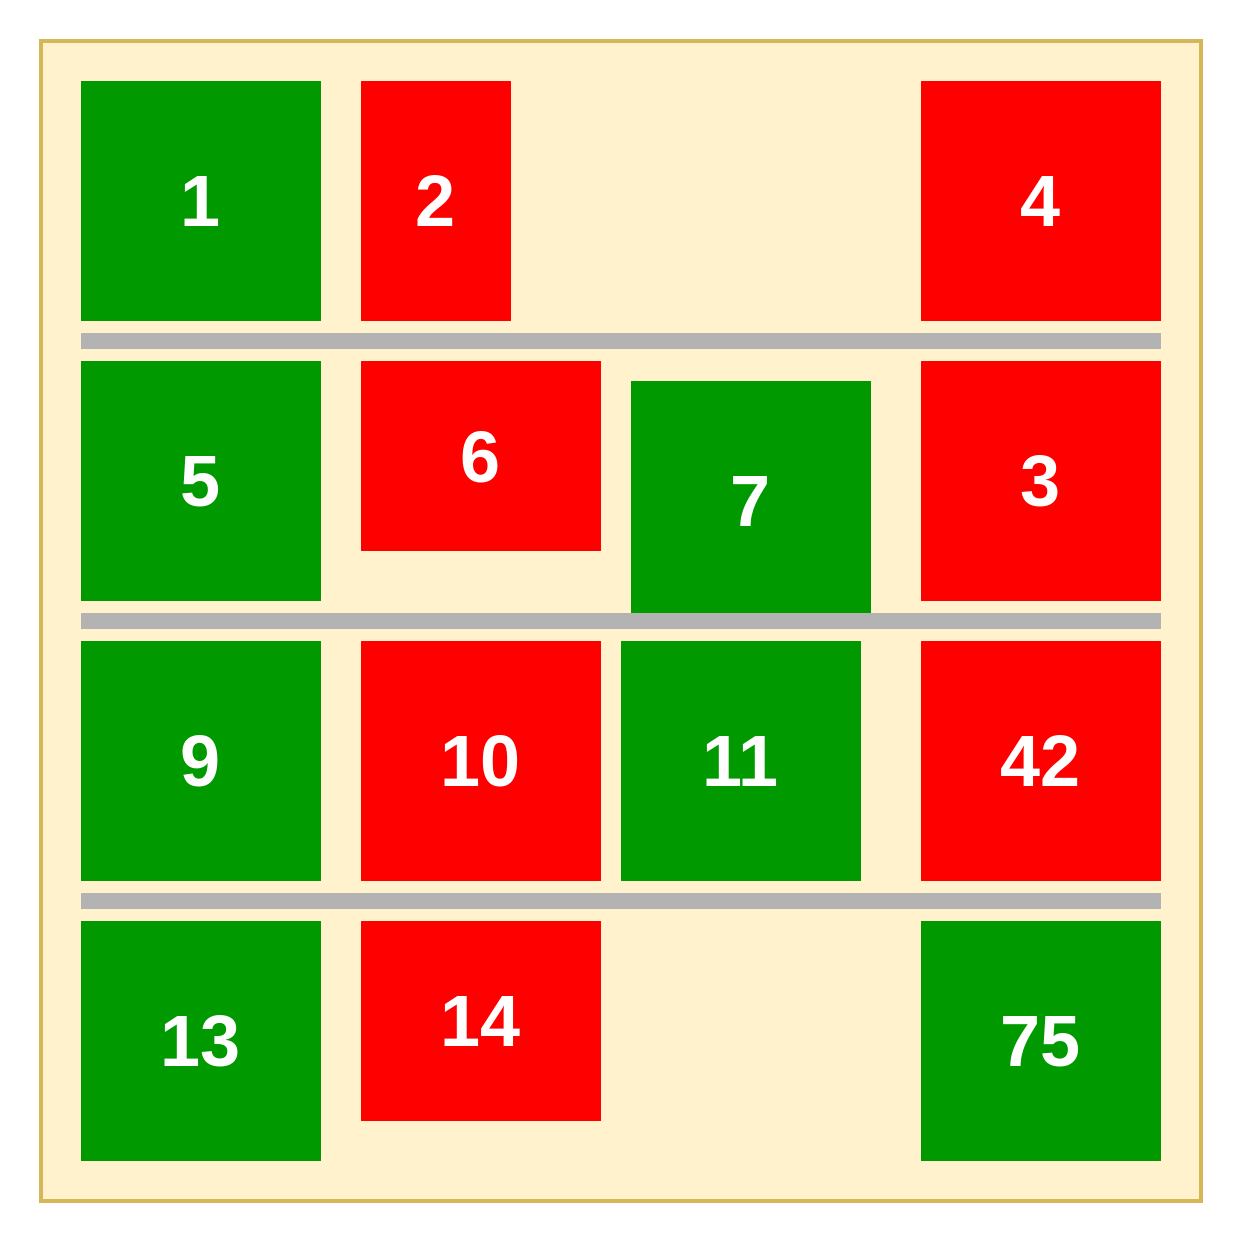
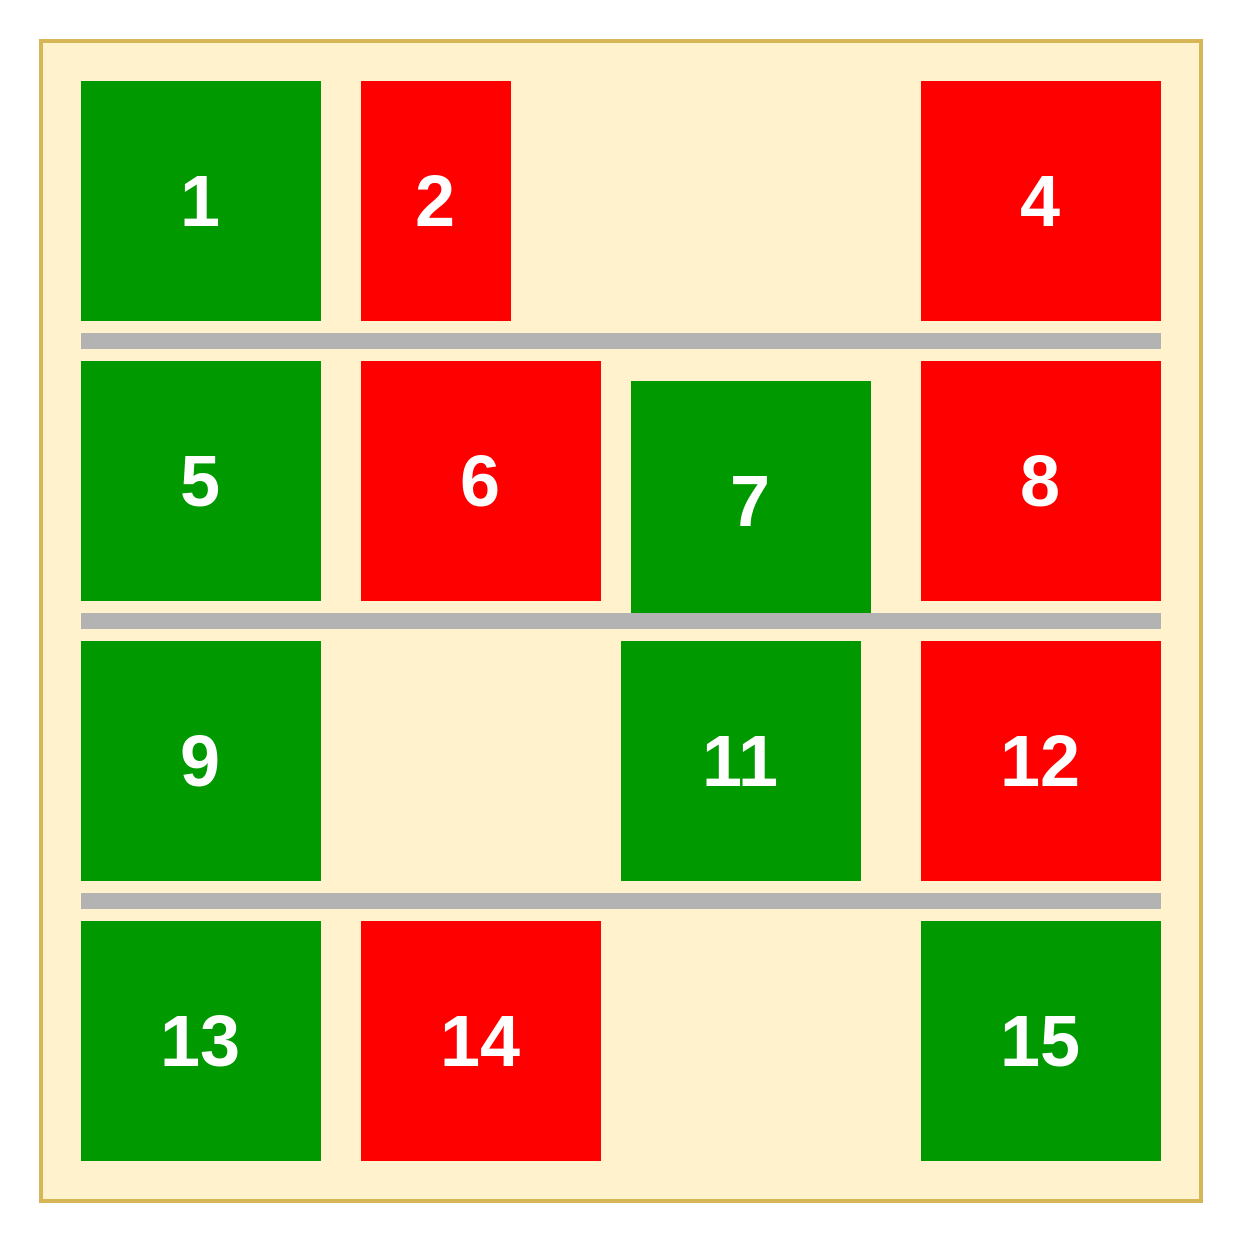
node "6": size 240x190 -> 240x240
node "3": label "3" -> "8"
node "10": removed
node "42": label "42" -> "12"
node "14": size 240x200 -> 240x240
node "75": label "75" -> "15"
